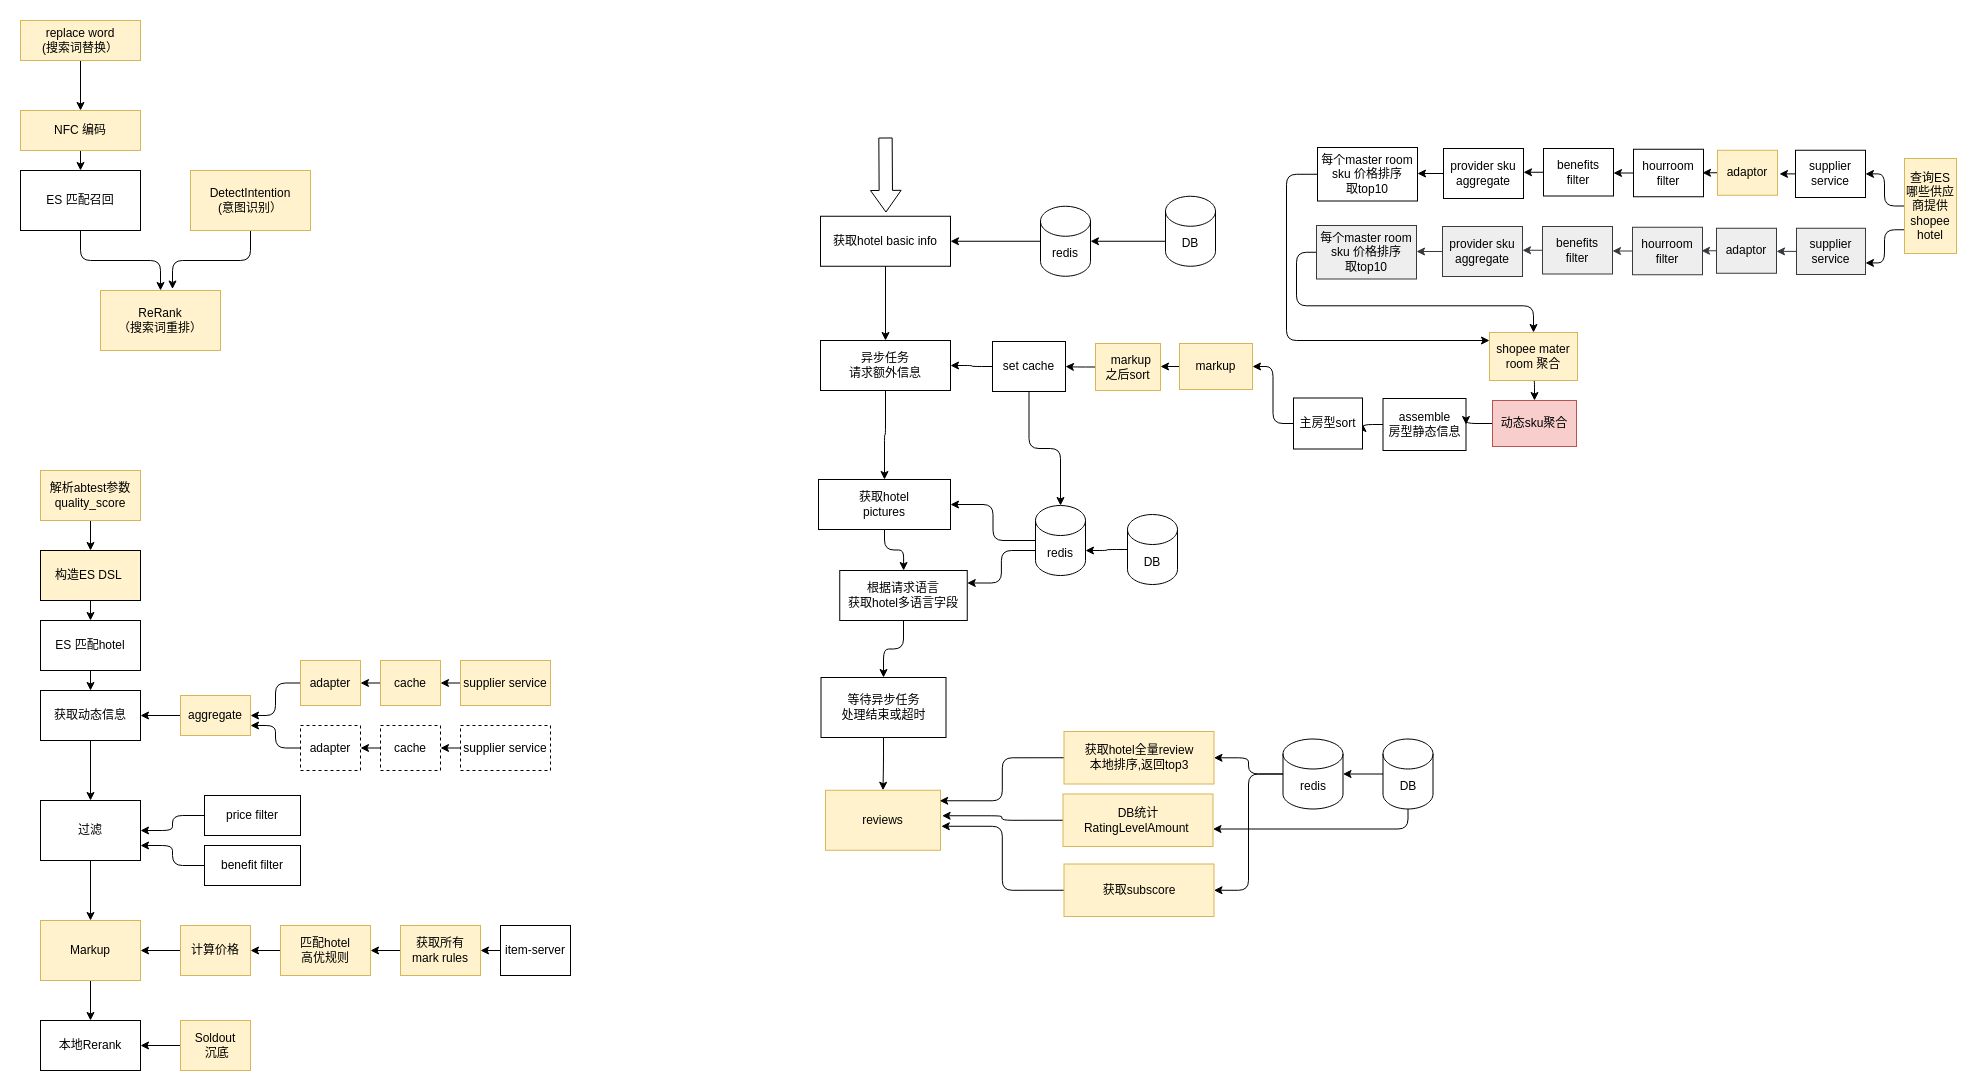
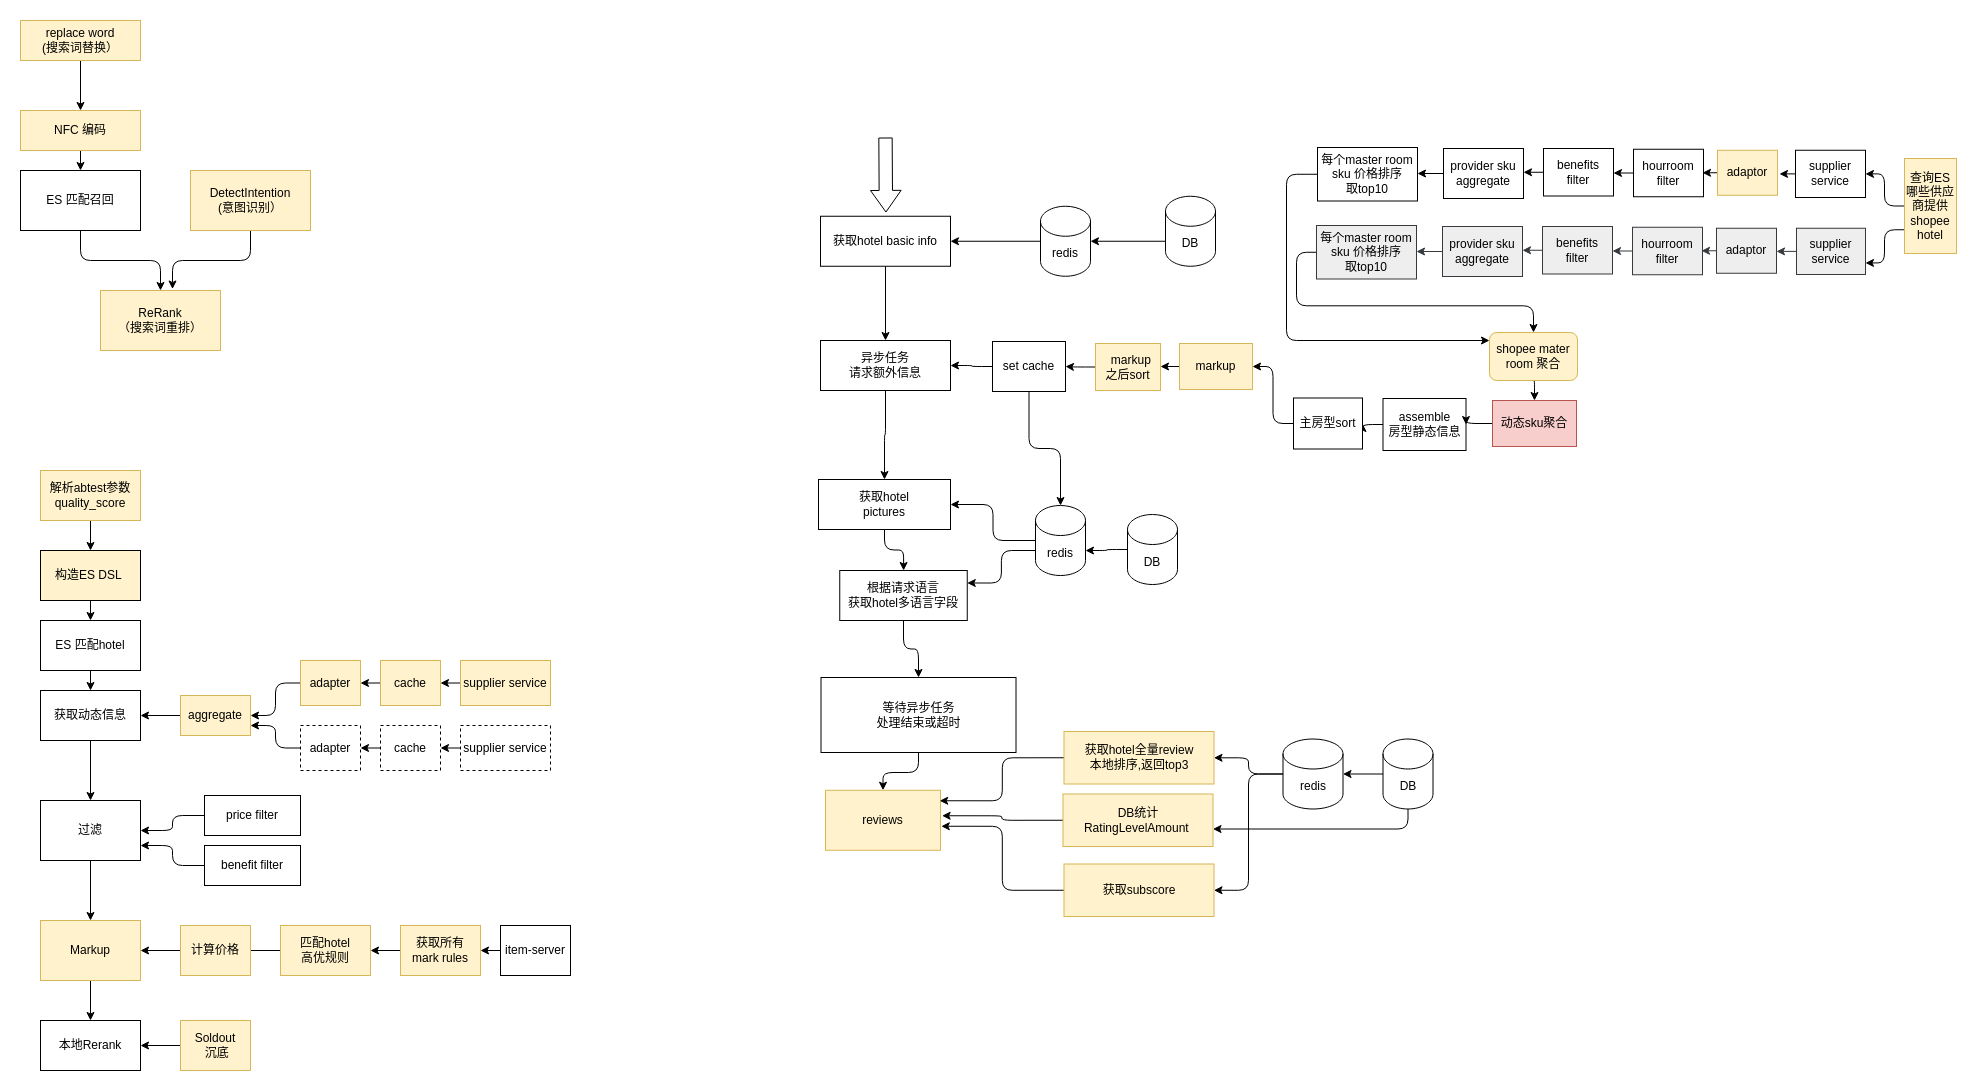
node "shopee mater room 聚合": shape rectangle -> rounded rectangle
node "等待异步任务 处理结束或超时": size 125x60 -> 195x75
edge "匹配hotel 高优规则" -> "计算价格": arrowhead classic -> none
